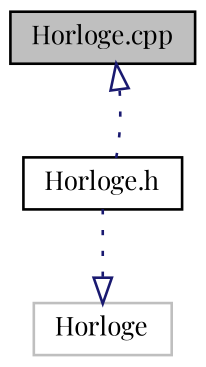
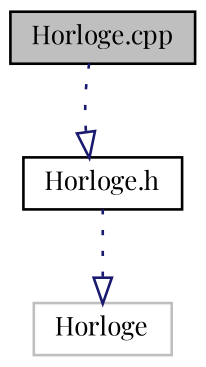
edge "Horloge.h" -> "Horloge.cpp": reversed
